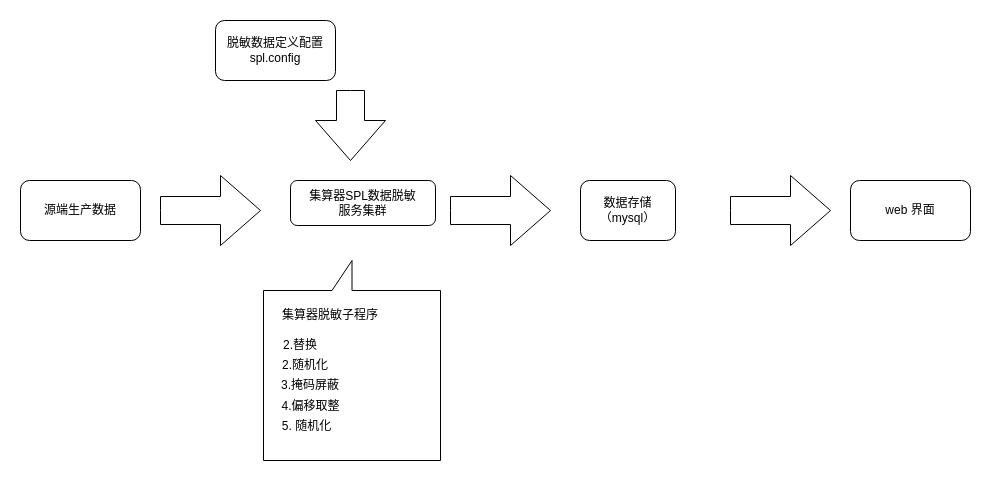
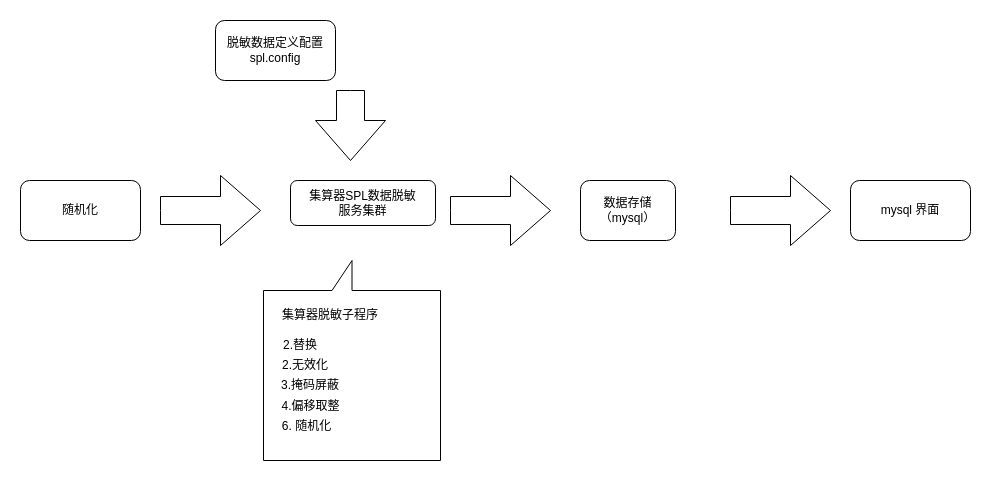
node "源端生产数据": label "源端生产数据" -> "随机化"
node "web 界面": label "web 界面" -> "mysql 界面"
node "2.随机化": label "2.随机化" -> "2.无效化"
node "5. 随机化": label "5. 随机化" -> "6. 随机化"
